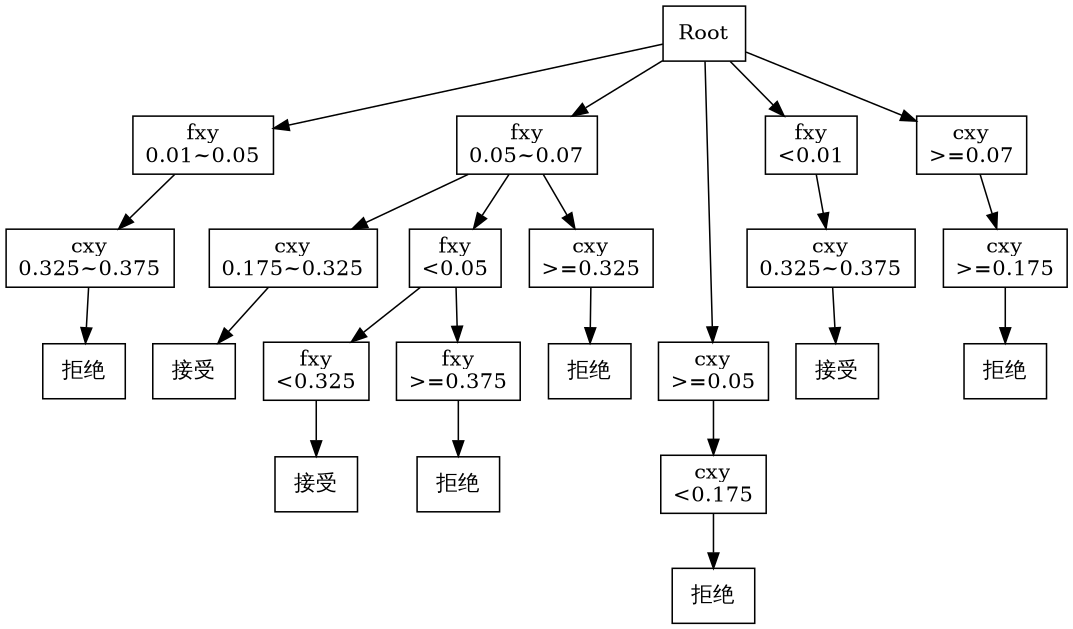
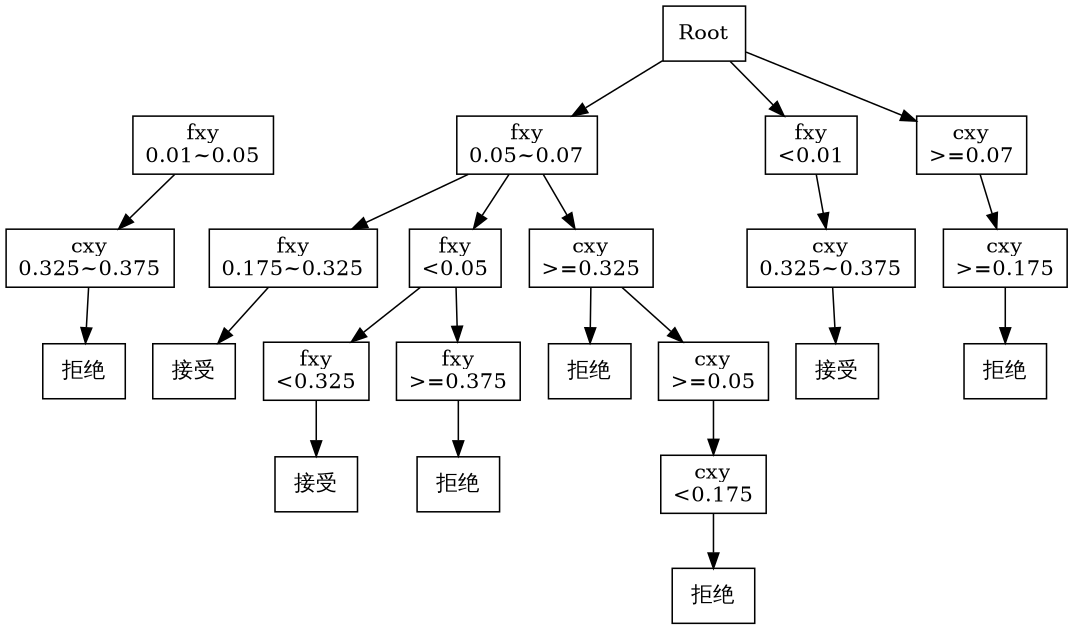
edge "Root" -> "fxy 0.01~0.05": removed
edge "Root" -> "cxy >=0.05": now "cxy >=0.325" -> "cxy >=0.05"
node "cxy 0.175~0.325": label "cxy 0.175~0.325" -> "fxy 0.175~0.325"
